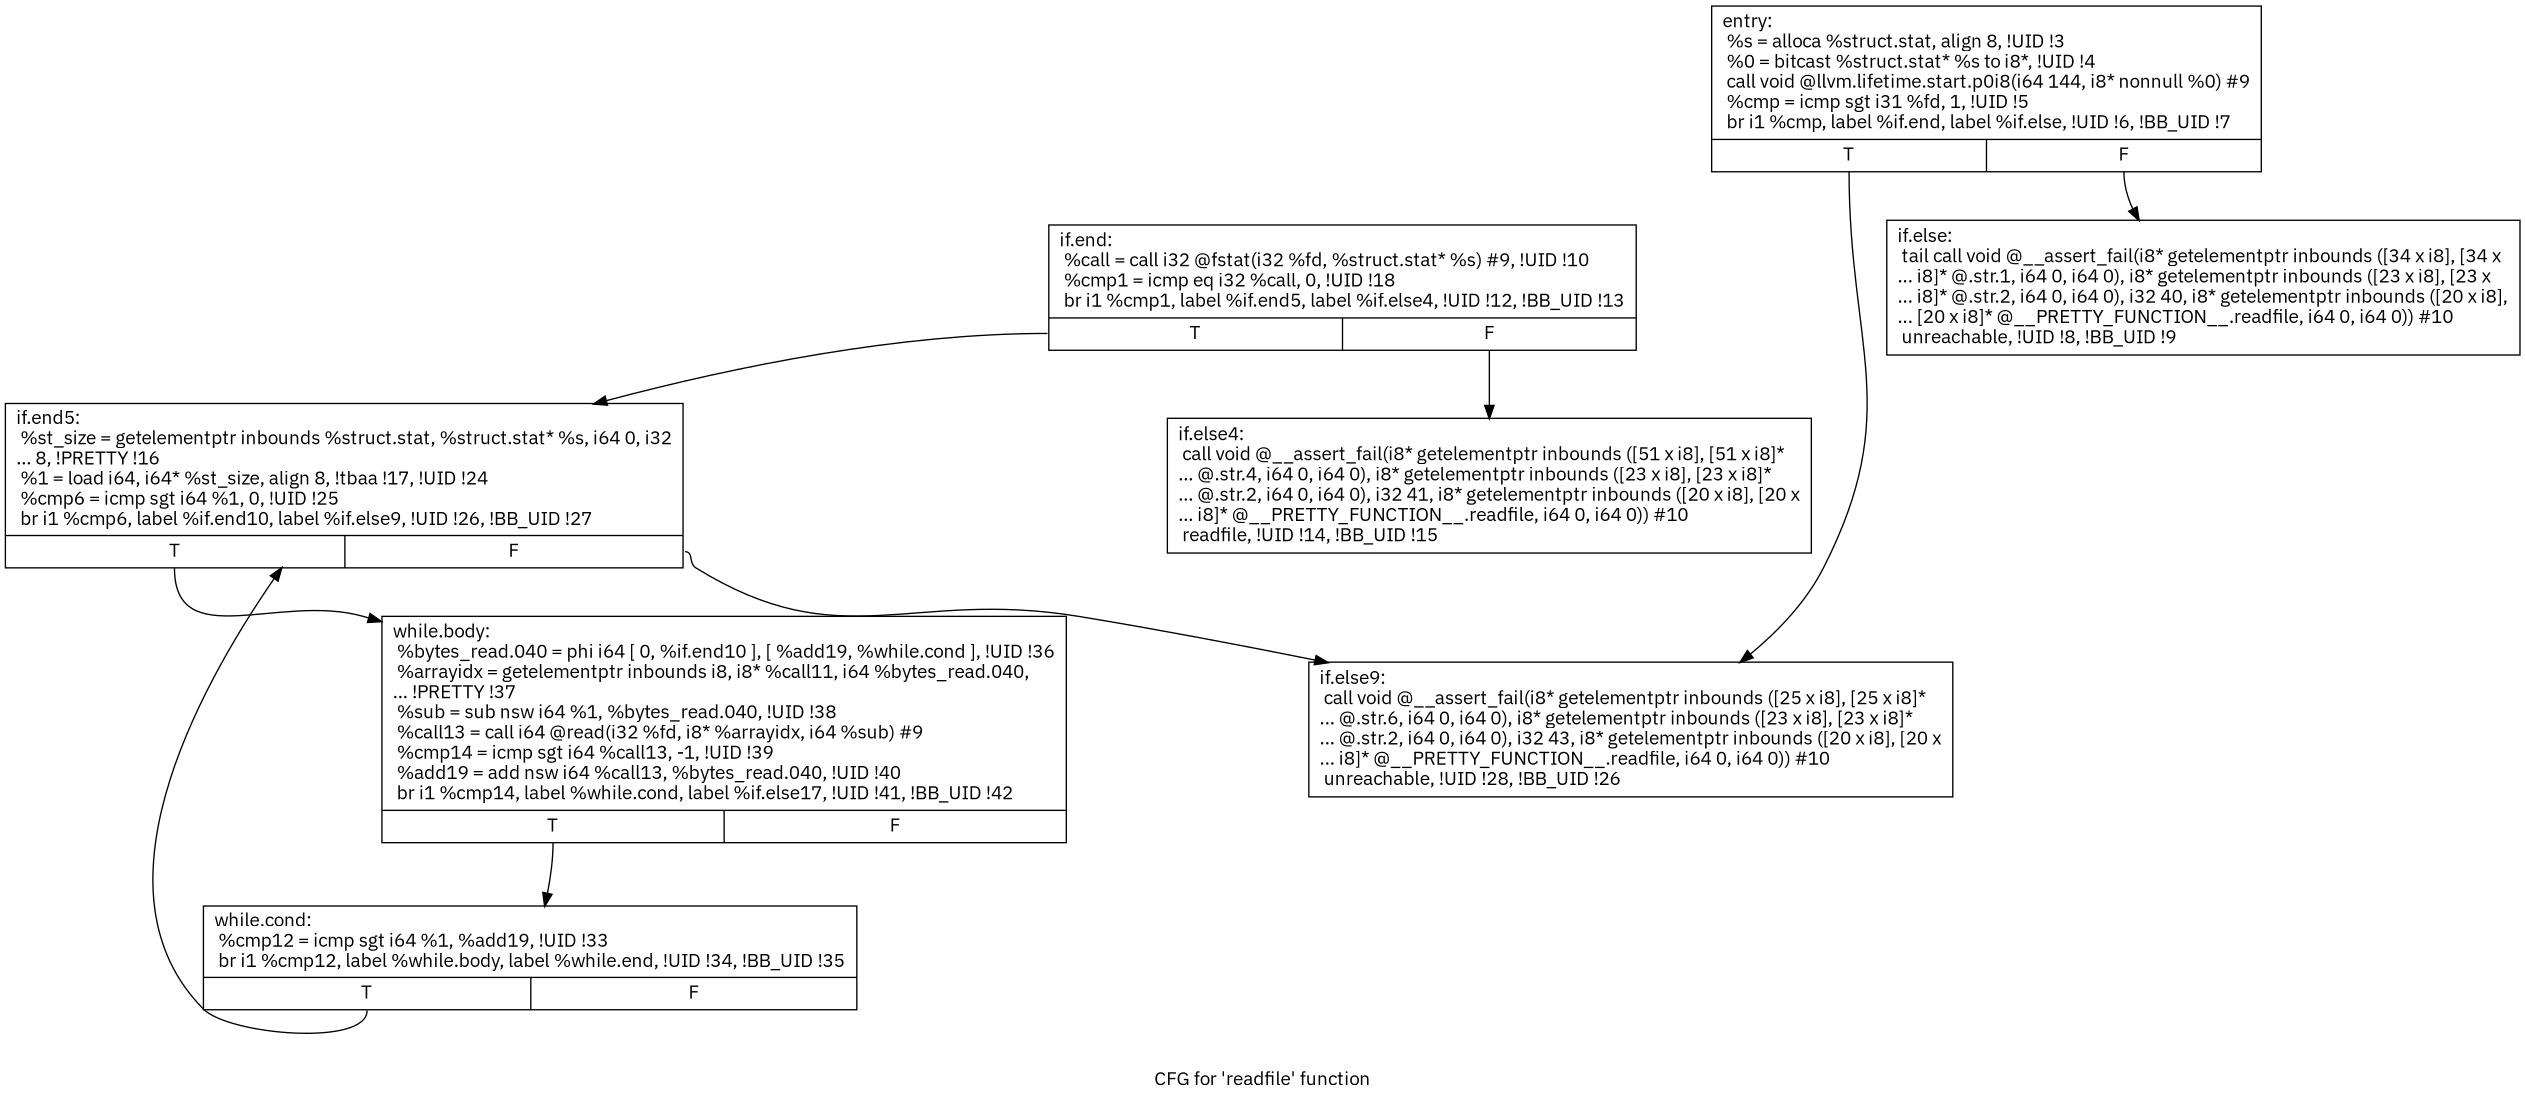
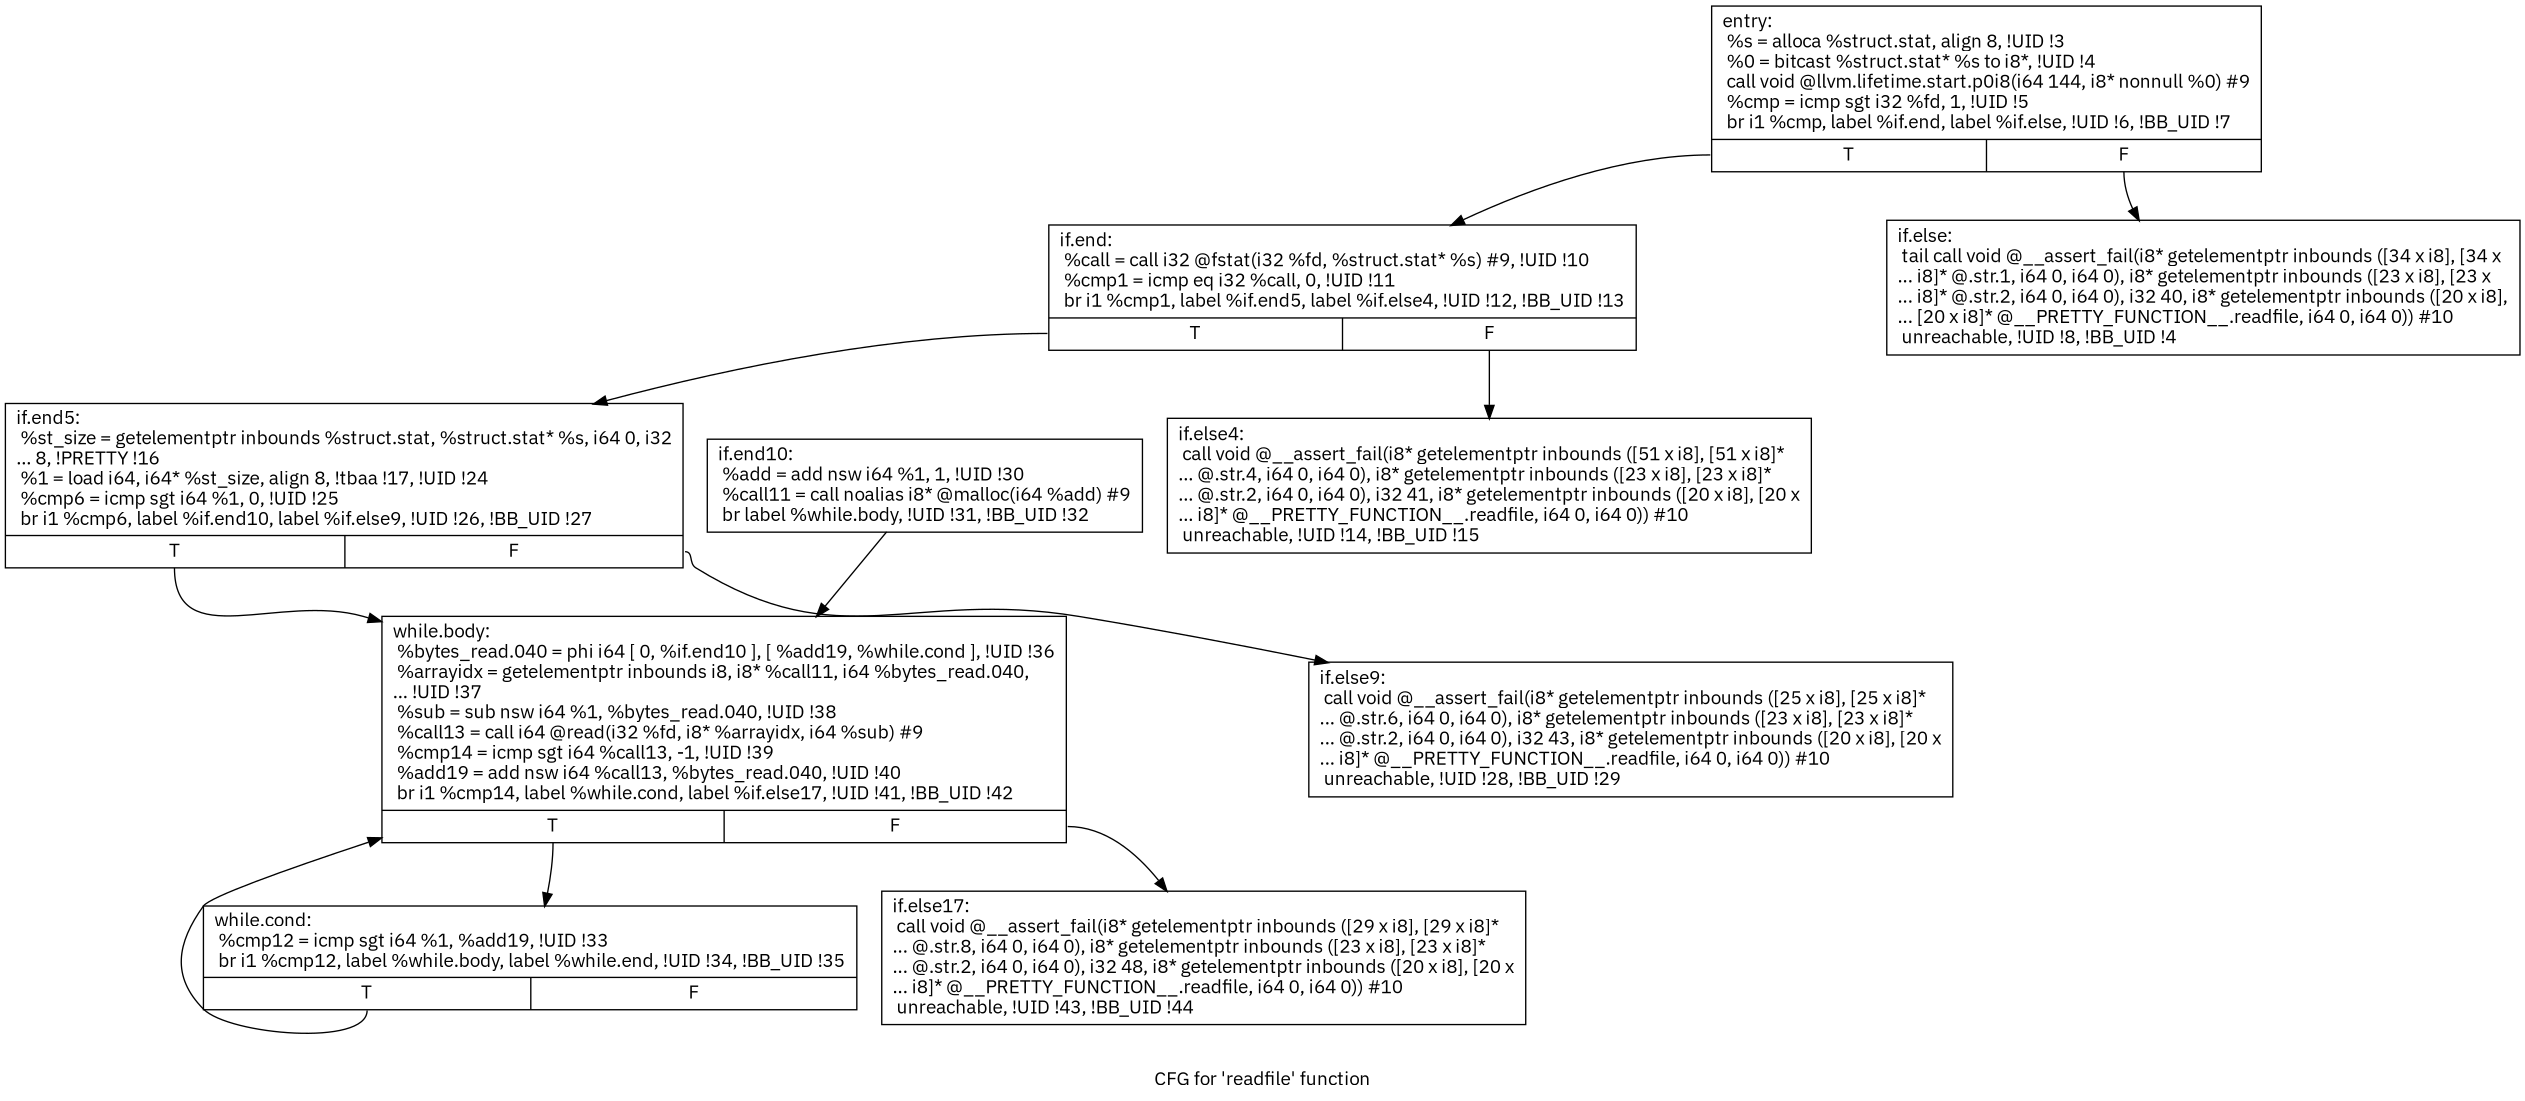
node "entry:": text "%cmp = icmp sgt i31 %fd, 1, !UID !5" -> "%cmp = icmp sgt i32 %fd, 1, !UID !5"
node "if.end:": text "%cmp1 = icmp eq i32 %call, 0, !UID !18" -> "%cmp1 = icmp eq i32 %call, 0, !UID !11"
node "if.else:": text "unreachable, !UID !8, !BB_UID !9" -> "unreachable, !UID !8, !BB_UID !4"
edge "entry:" -> "if.else9:": now "entry:" -> "if.end:"
node "if.end10:": added
node "if.else4:": text "readfile, !UID !14, !BB_UID !15" -> "unreachable, !UID !14, !BB_UID !15"
node "while.body:": text "... !PRETTY !37" -> "... !UID !37"
node "if.else9:": text "unreachable, !UID !28, !BB_UID !26" -> "unreachable, !UID !28, !BB_UID !29"
edge "while.cond:" -> "if.end5:": now "while.cond:" -> "while.body:"
node "if.else17:": added
